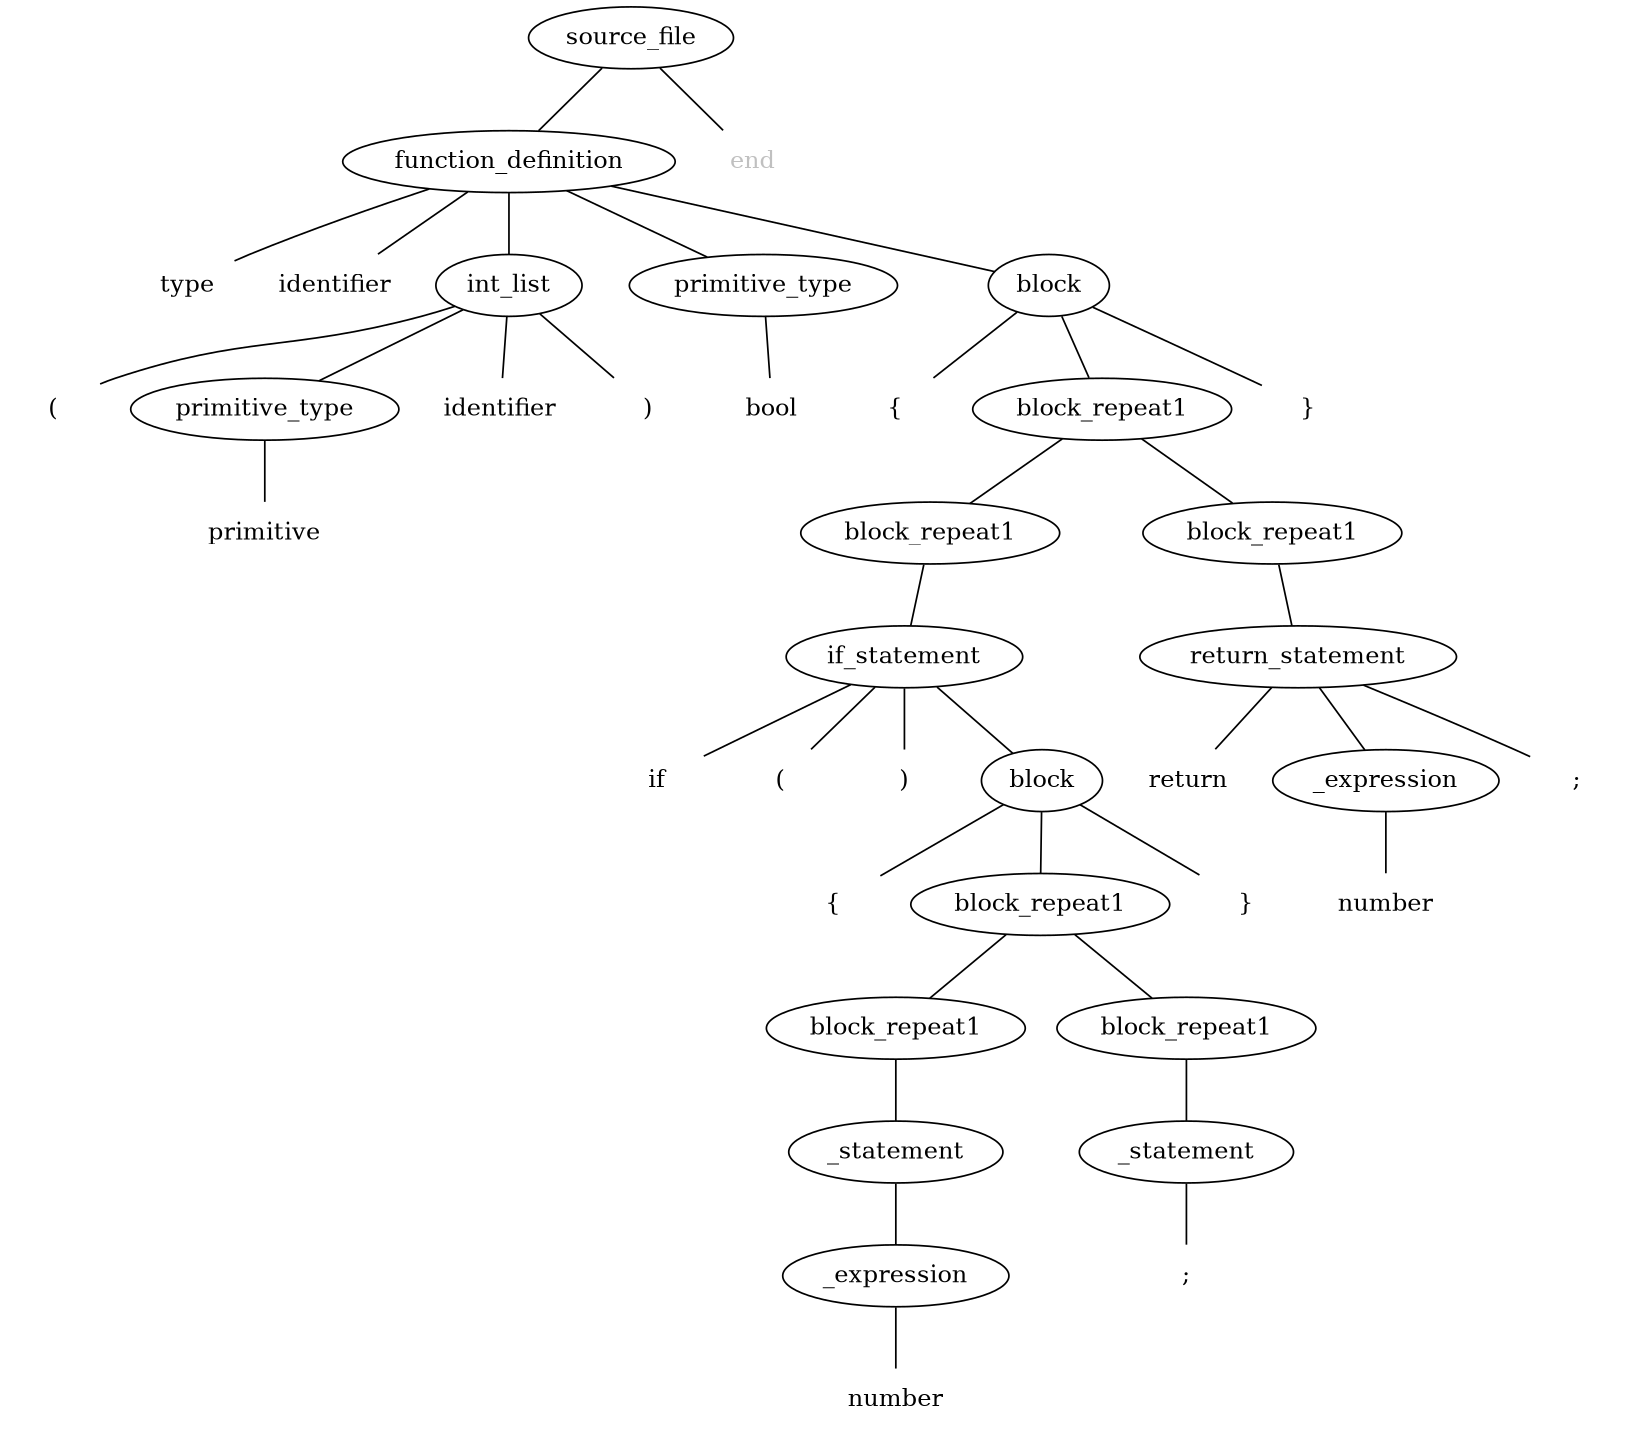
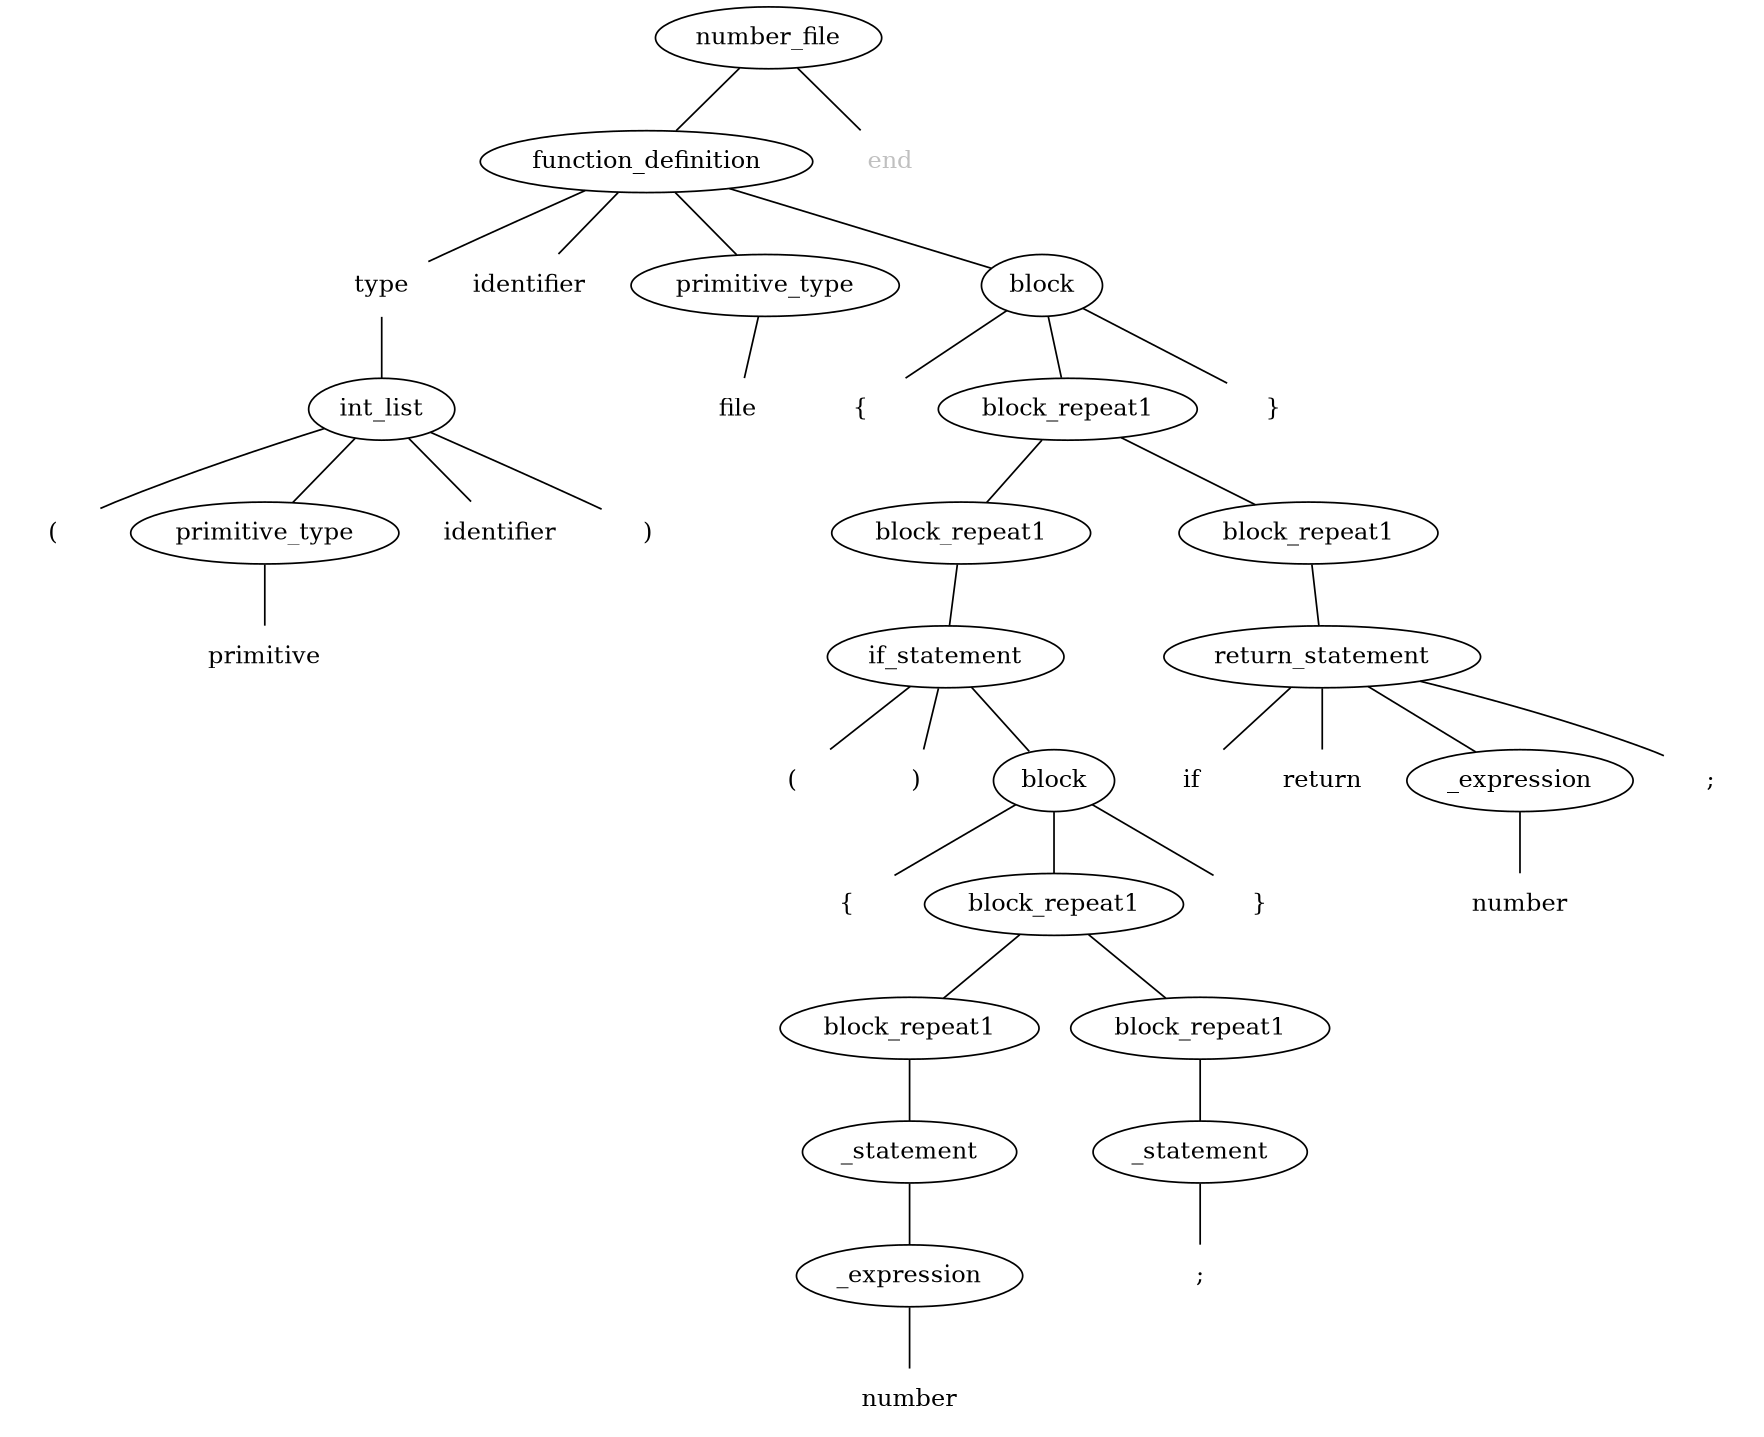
node "source_file": label "source_file" -> "number_file"
edge "function_definition" -- "int_list": now "type" -- "int_list"
node "bool": label "bool" -> "file"
edge "if_statement" -- "if": now "return_statement" -- "if"
